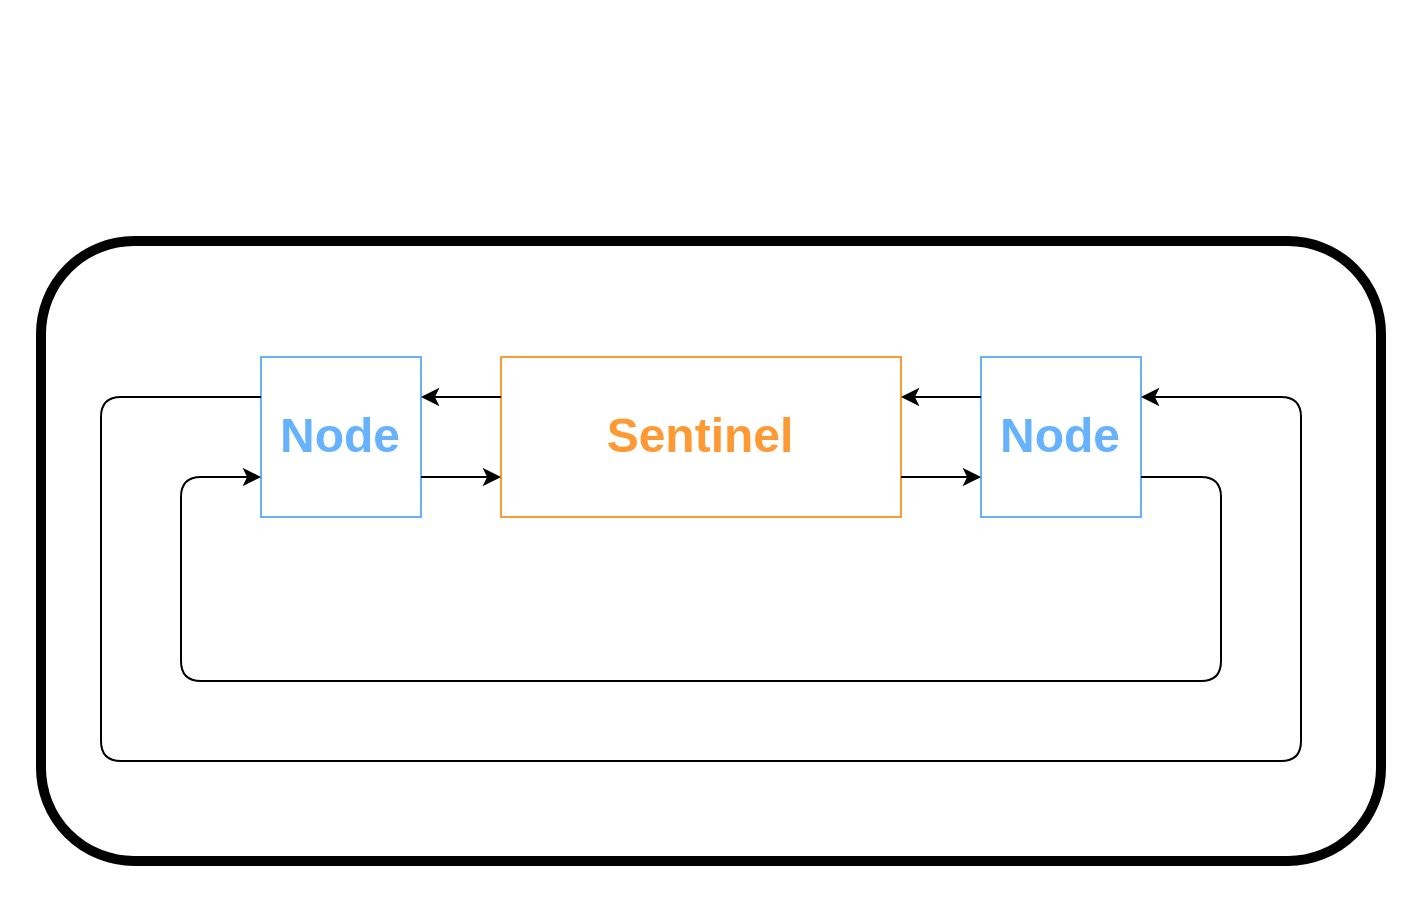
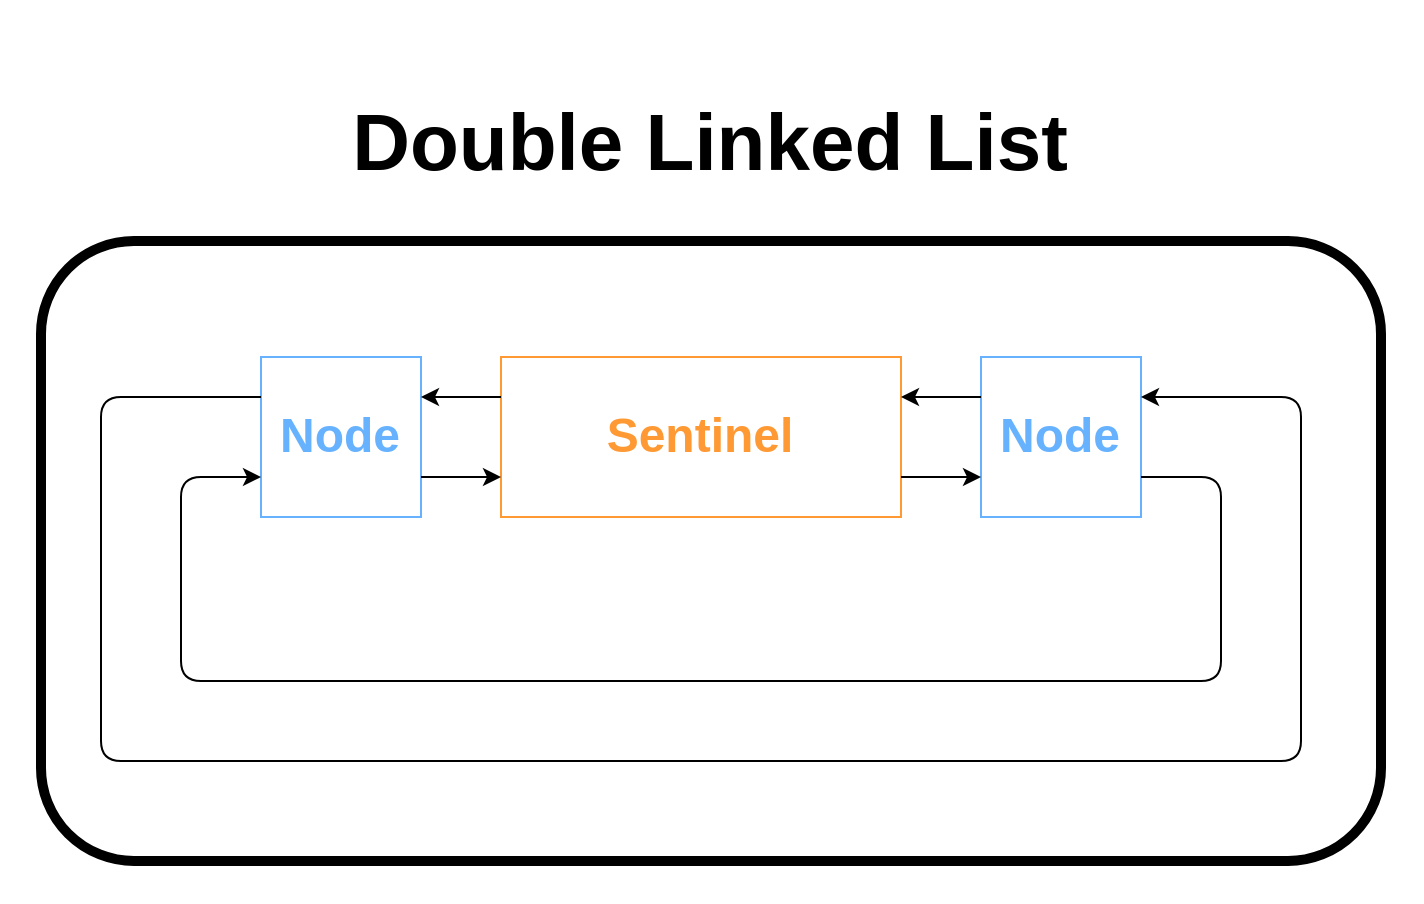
node "Double Linked List": added
